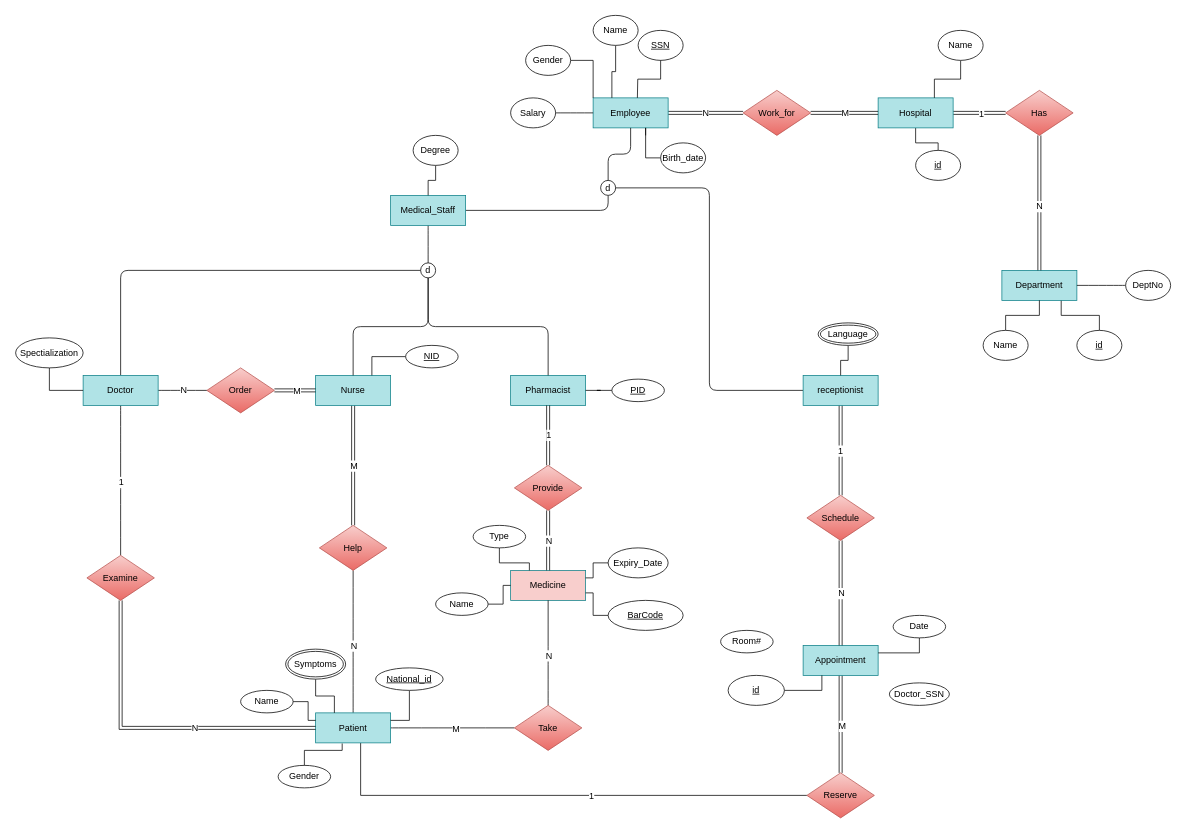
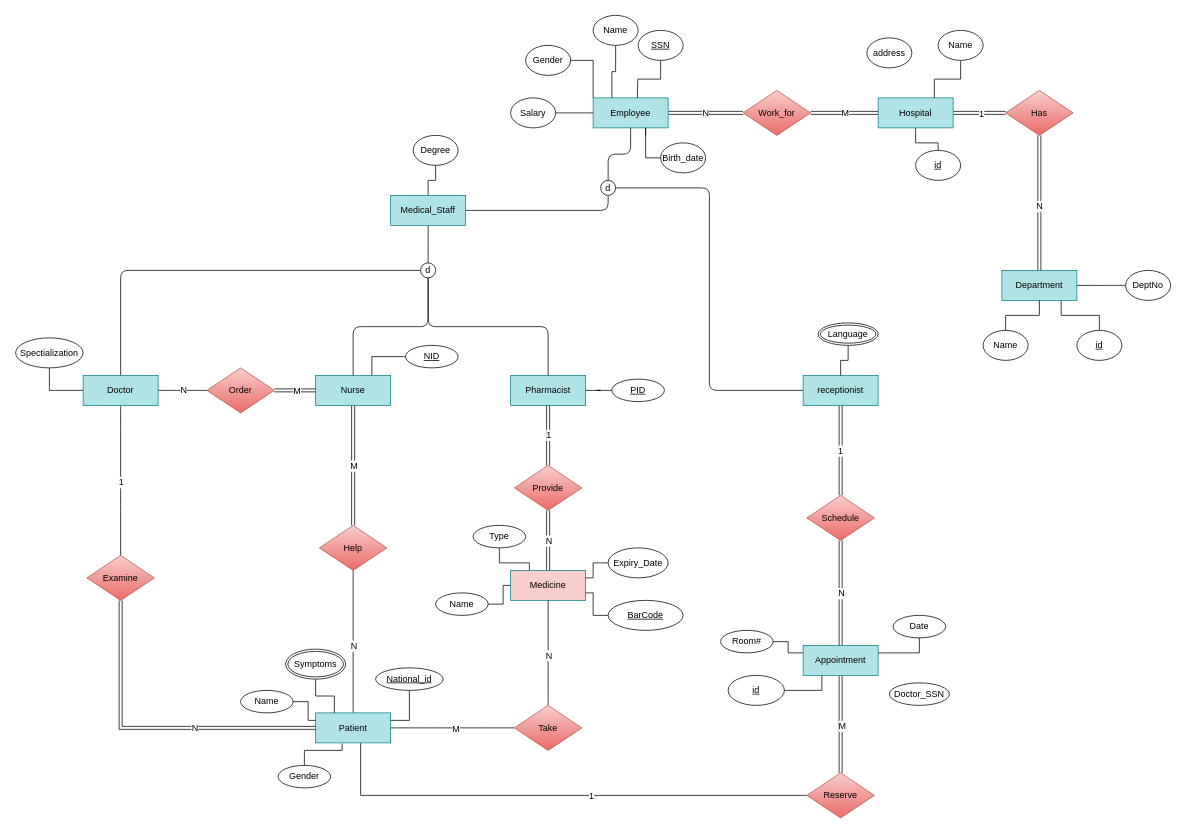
node "address": added
edge "Room#" -- "Appointment": added
